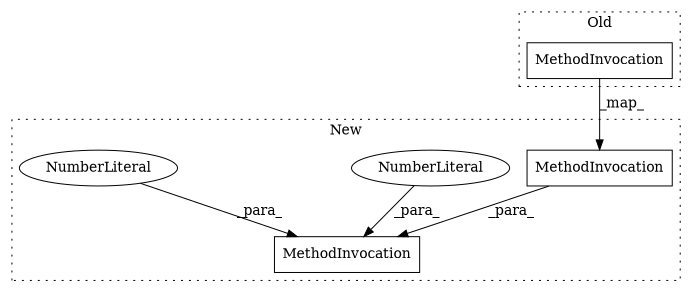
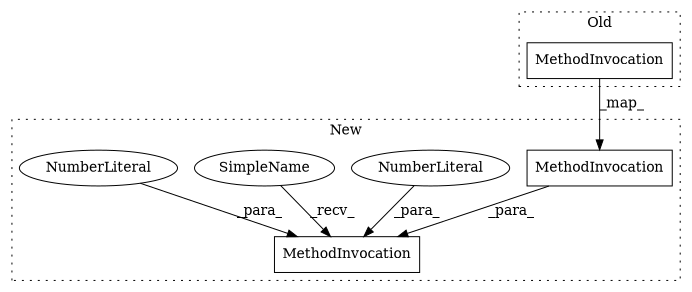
node "SimpleName": added
